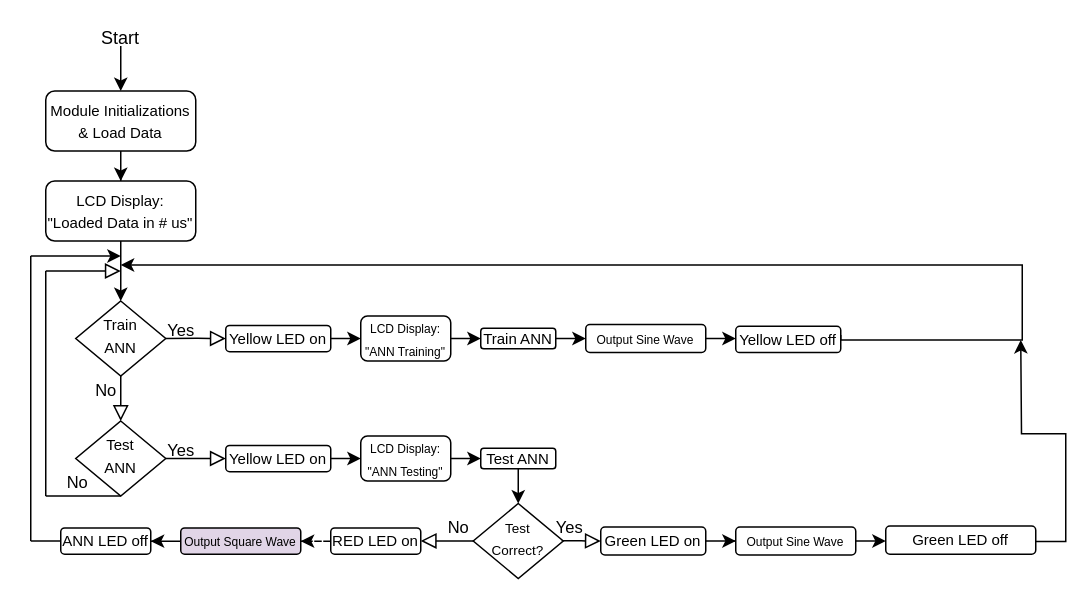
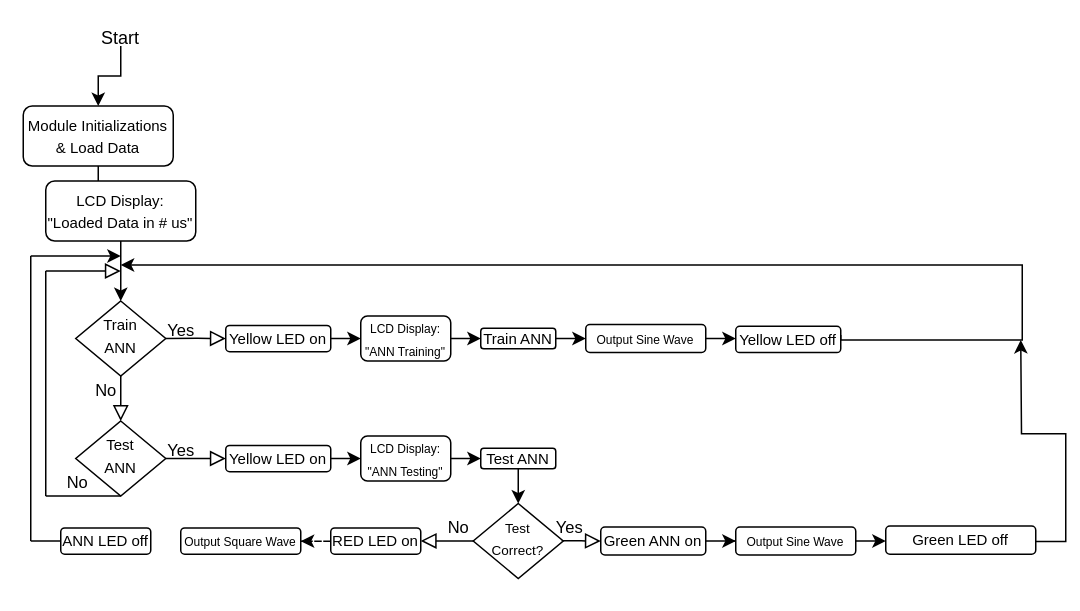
node "Module Initializations & Load Data": moved (121, 121) -> (98, 136)
edge "Output Square Wave" -> "ANN LED off": removed
node "Output Square Wave": fillcolor #e1d5e7 -> #ffffff
node "Green LED on": label "Green LED on" -> "Green ANN on"
